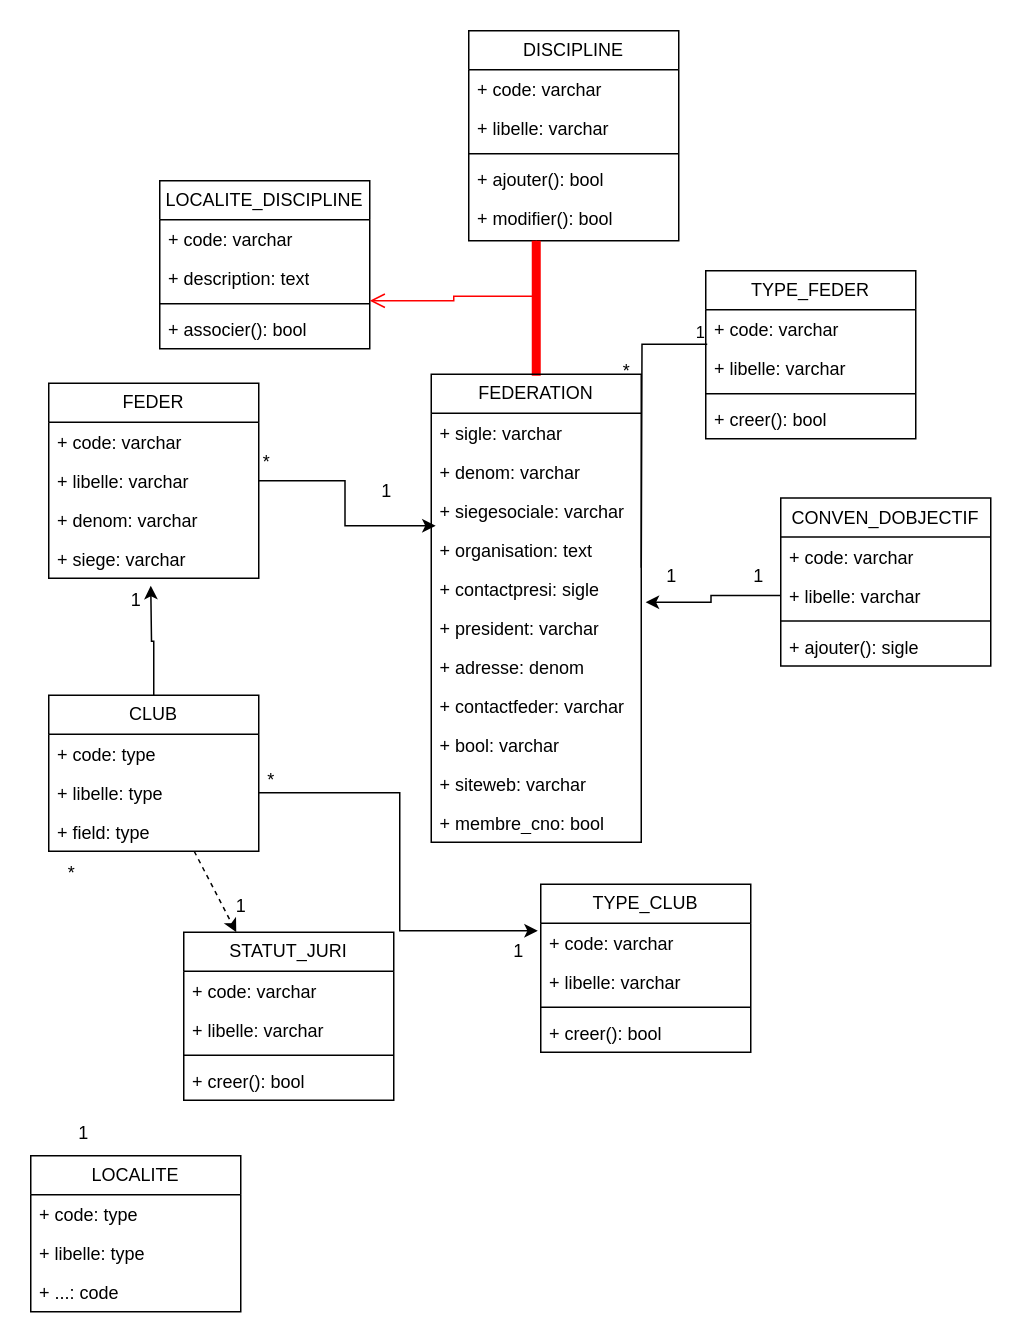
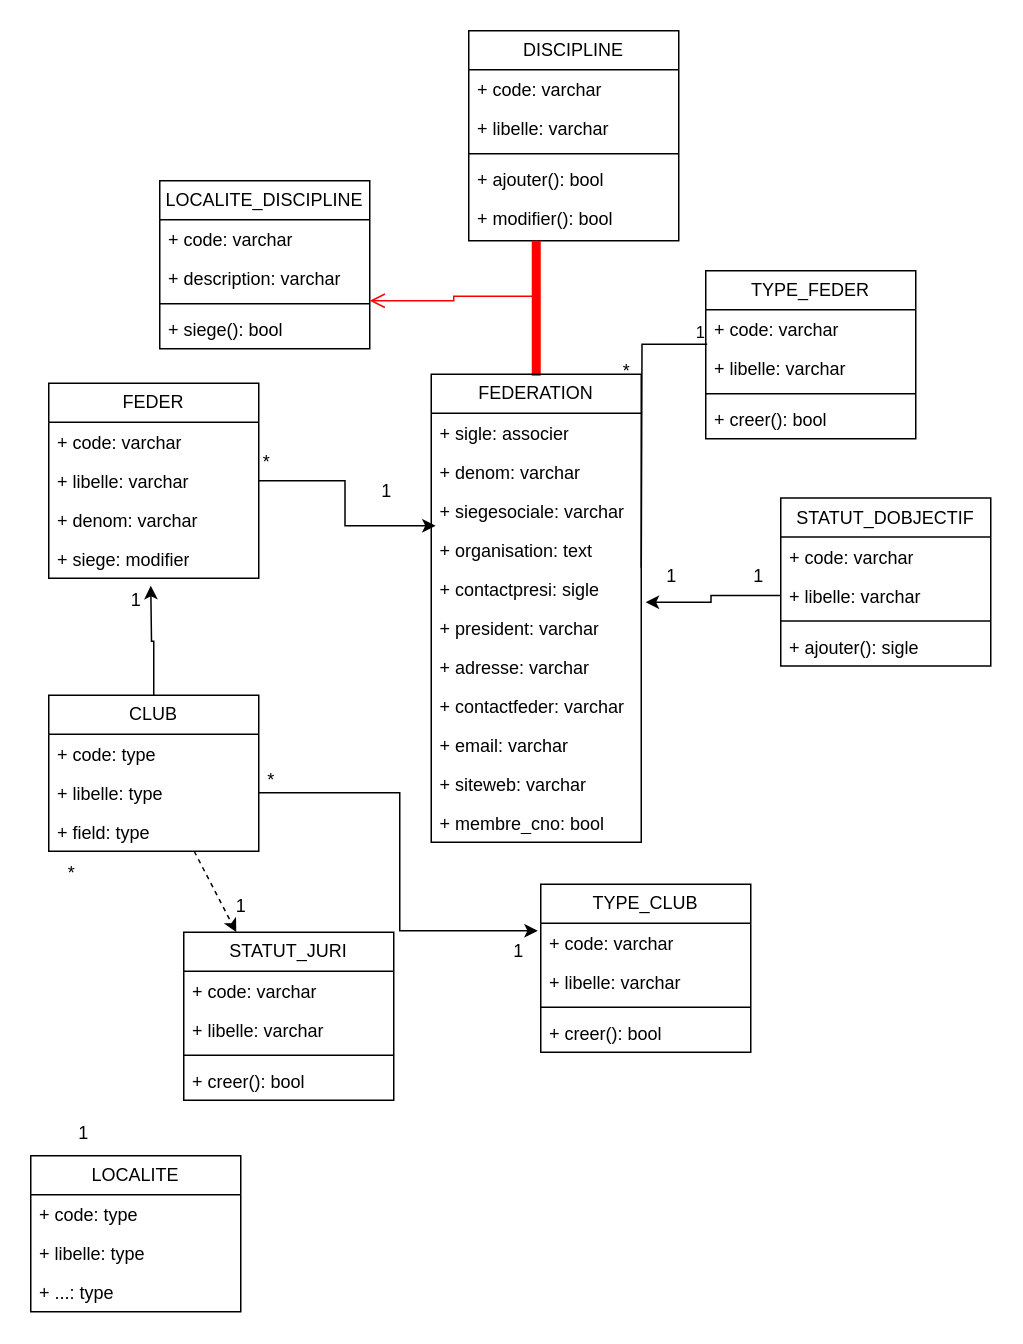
node "+ description: text": label "+ description: text" -> "+ description: varchar"
node "+ associer(): bool": label "+ associer(): bool" -> "+ siege(): bool"
node "+ sigle: varchar": label "+ sigle: varchar" -> "+ sigle: associer"
node "CONVEN_DOBJECTIF": label "CONVEN_DOBJECTIF" -> "STATUT_DOBJECTIF"
node "+ siege: varchar": label "+ siege: varchar" -> "+ siege: modifier"
node "+ adresse: denom": label "+ adresse: denom" -> "+ adresse: varchar"
node "+ bool: varchar": label "+ bool: varchar" -> "+ email: varchar"
node "+ ...: code": label "+ ...: code" -> "+ ...: type"
